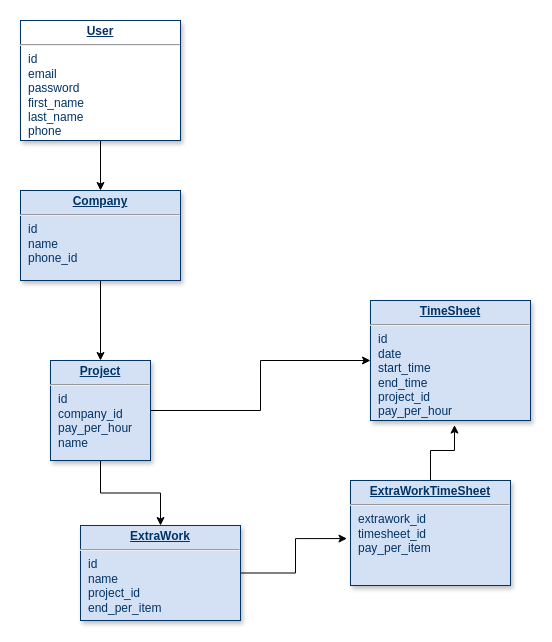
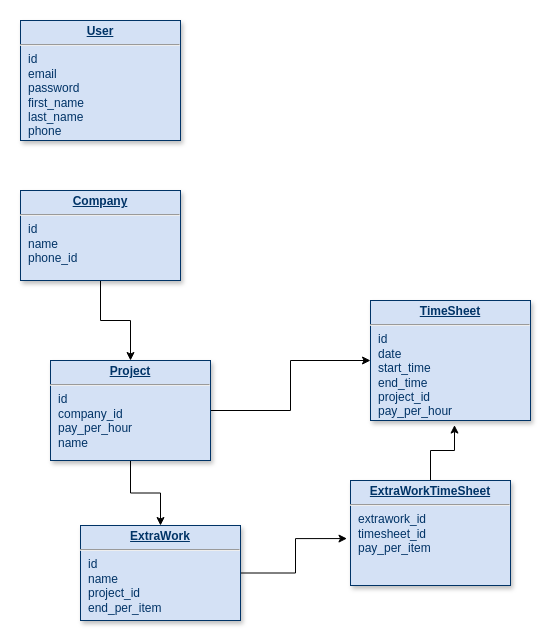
node "User id email password first_name last_name phone": fillcolor #ffffff -> #d4e1f5
edge "User id email password first_name last_name phone" -> "Company id name phone_id": removed
node "Project id company_id pay_per_hour name": size 100x100 -> 160x100
